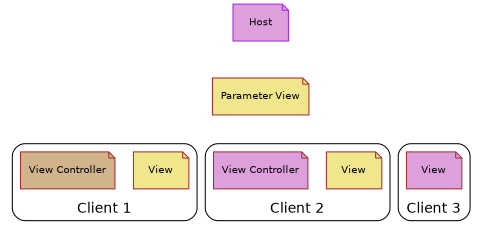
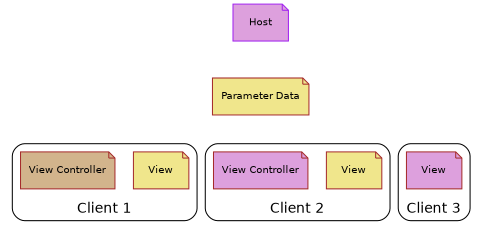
node "Parameter View": label "Parameter View" -> "Parameter Data"
